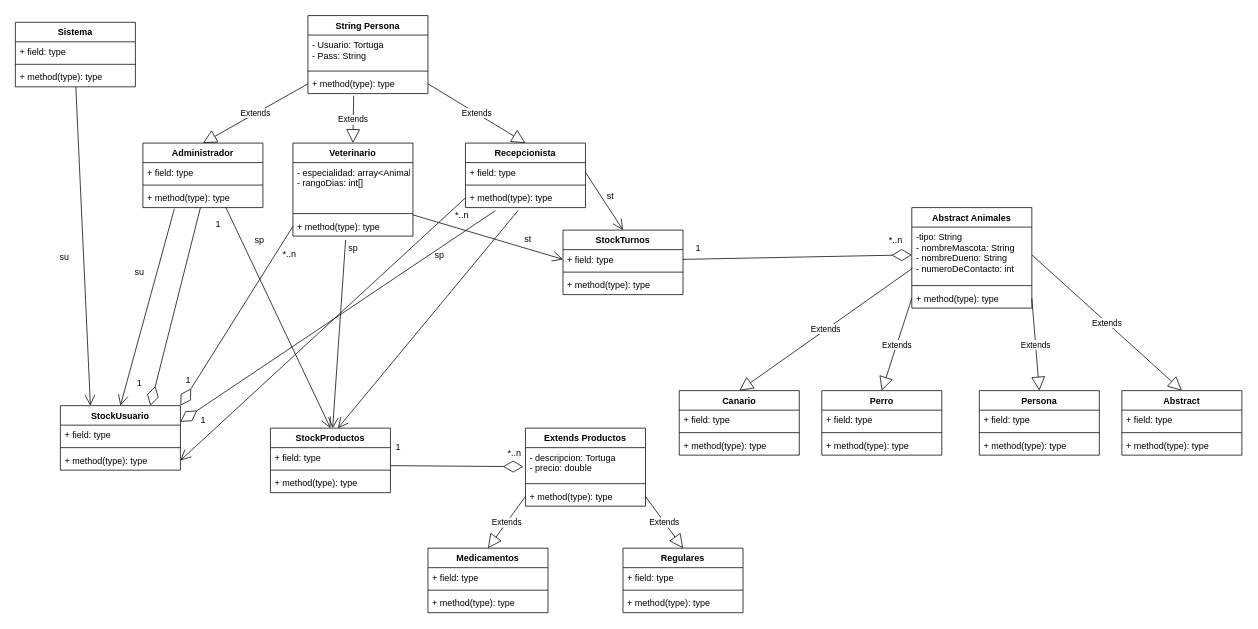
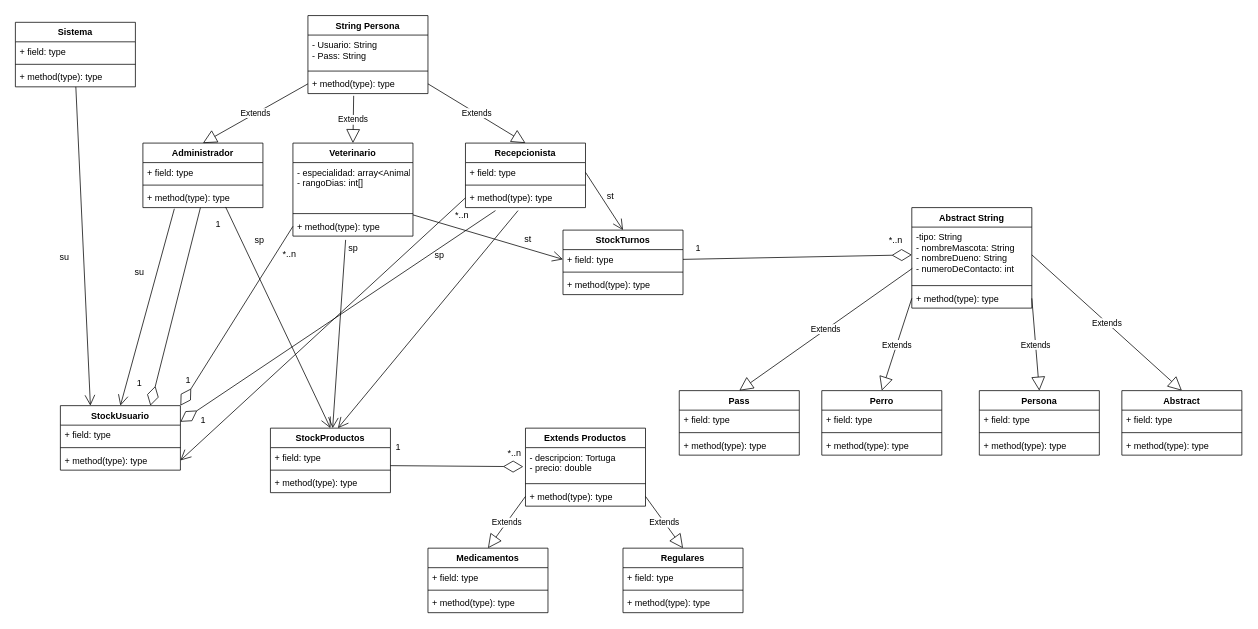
node "- Usuario: Tortuga - Pass: String": label "- Usuario: Tortuga - Pass: String" -> "- Usuario: String - Pass: String"
node "Abstract Animales": label "Abstract Animales" -> "Abstract String"
node "Canario": label "Canario" -> "Pass"
